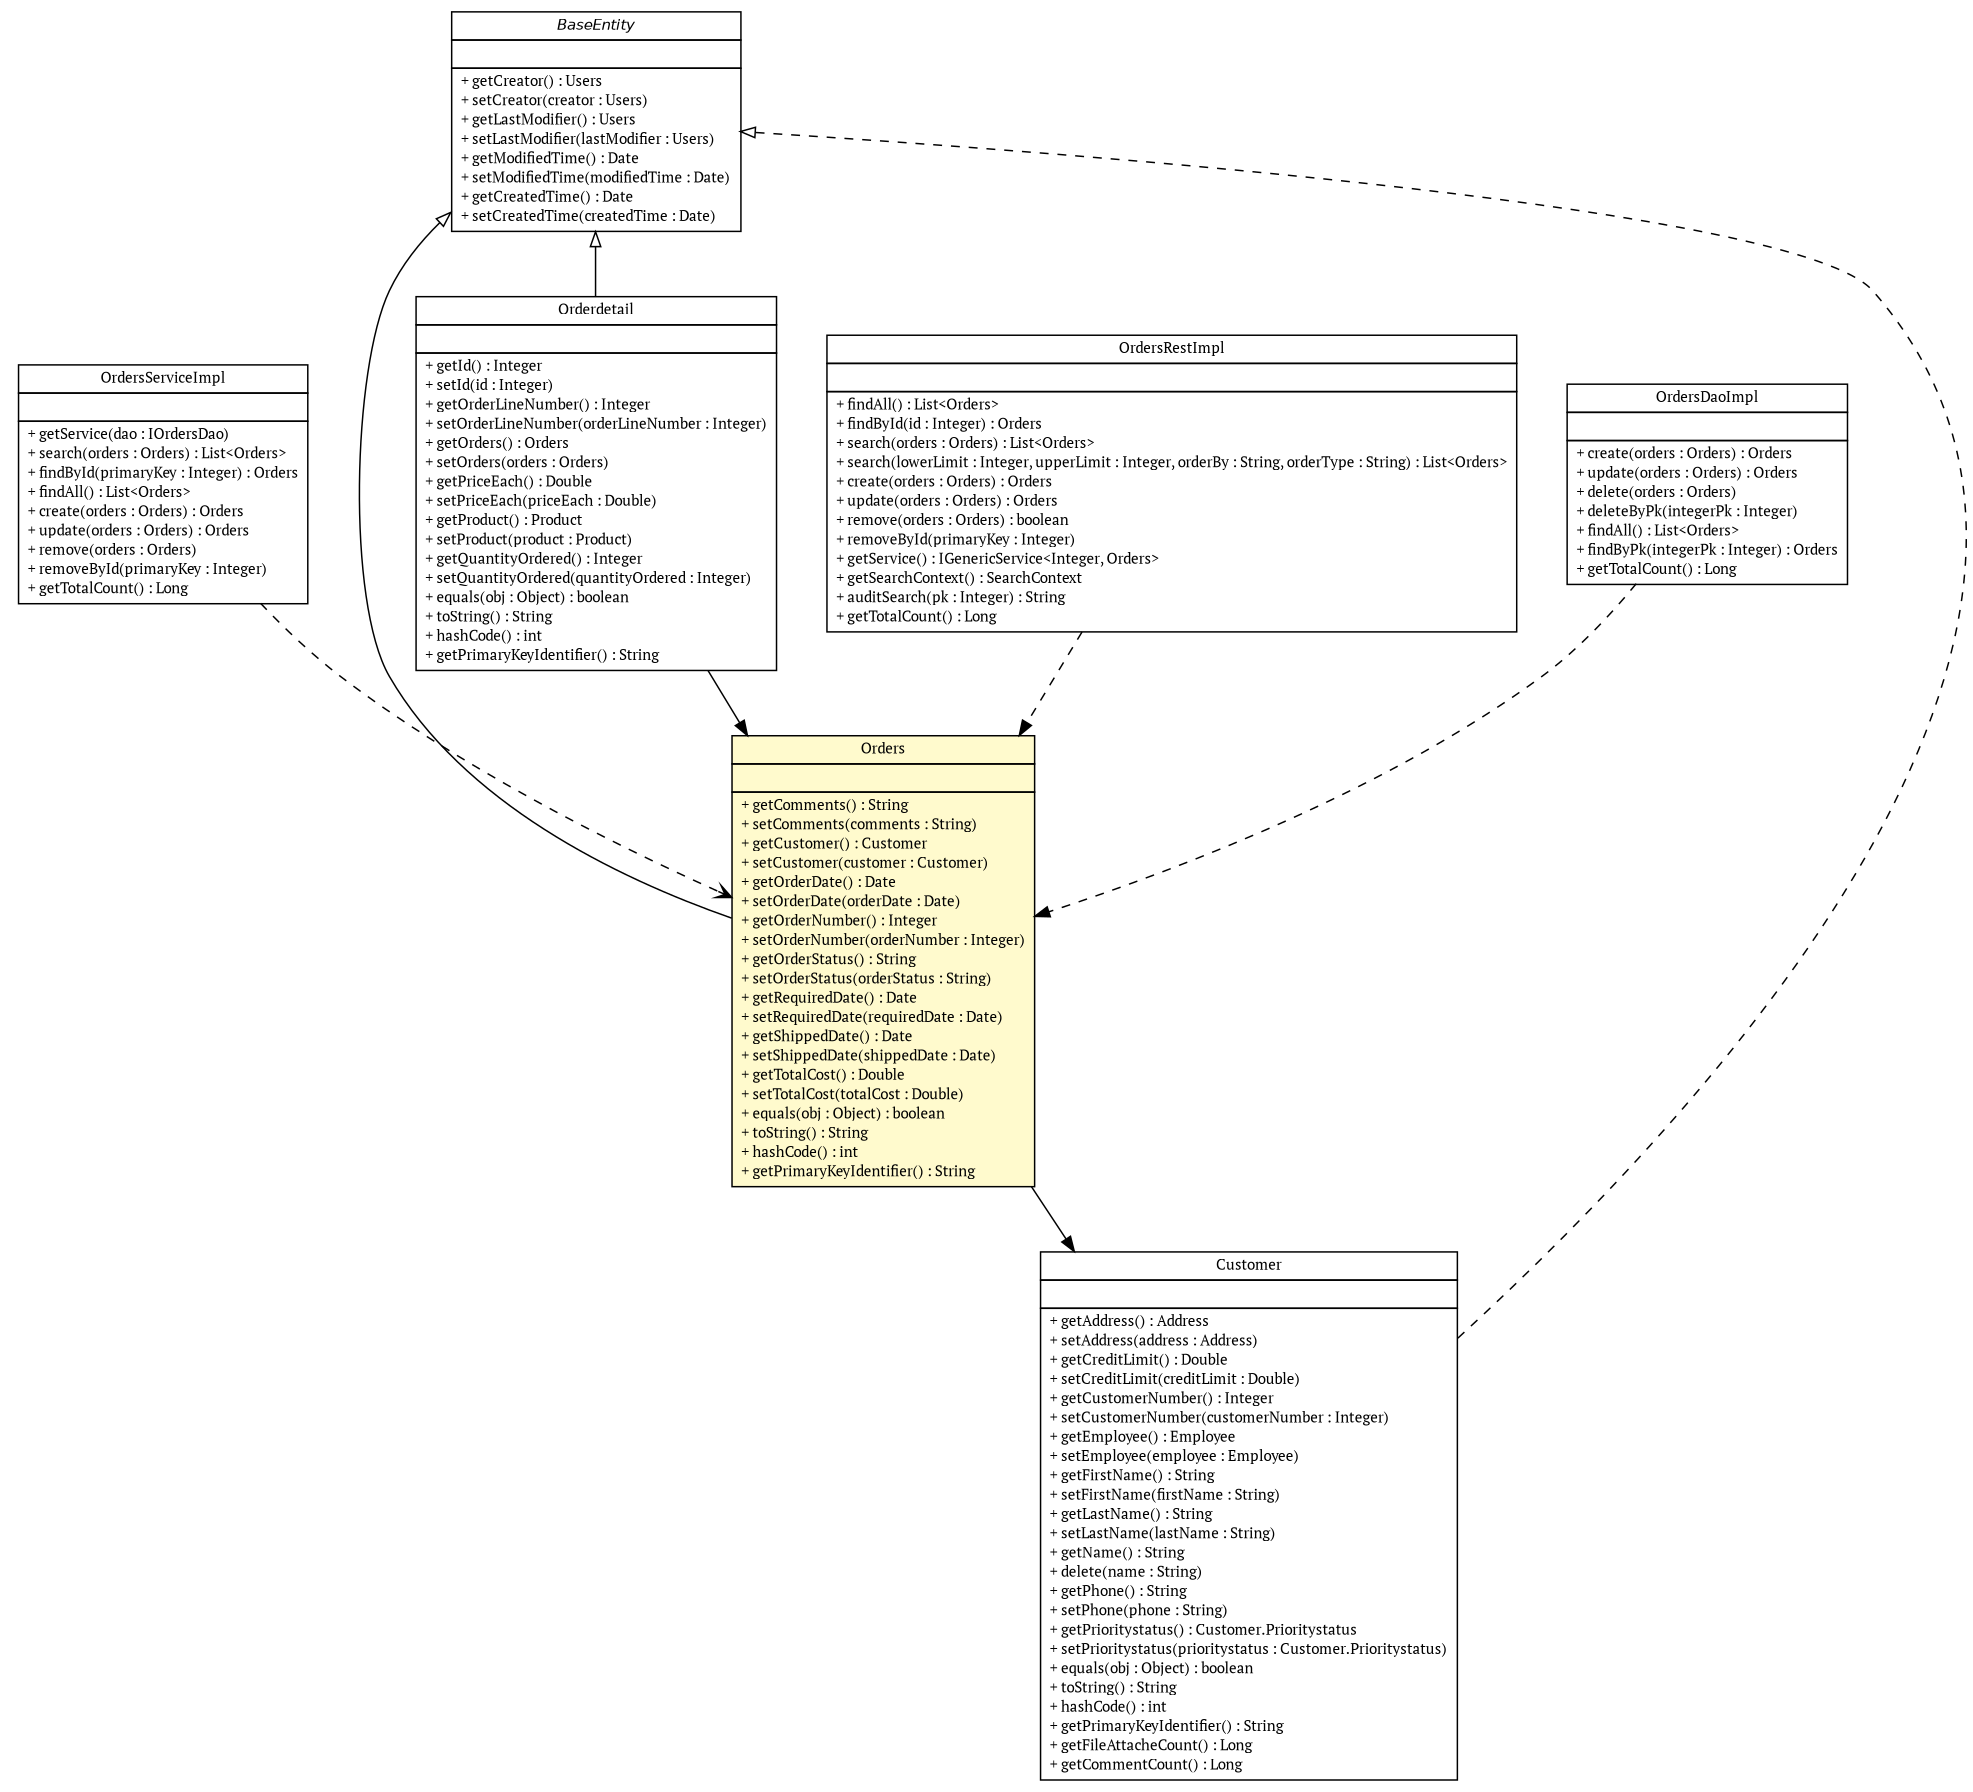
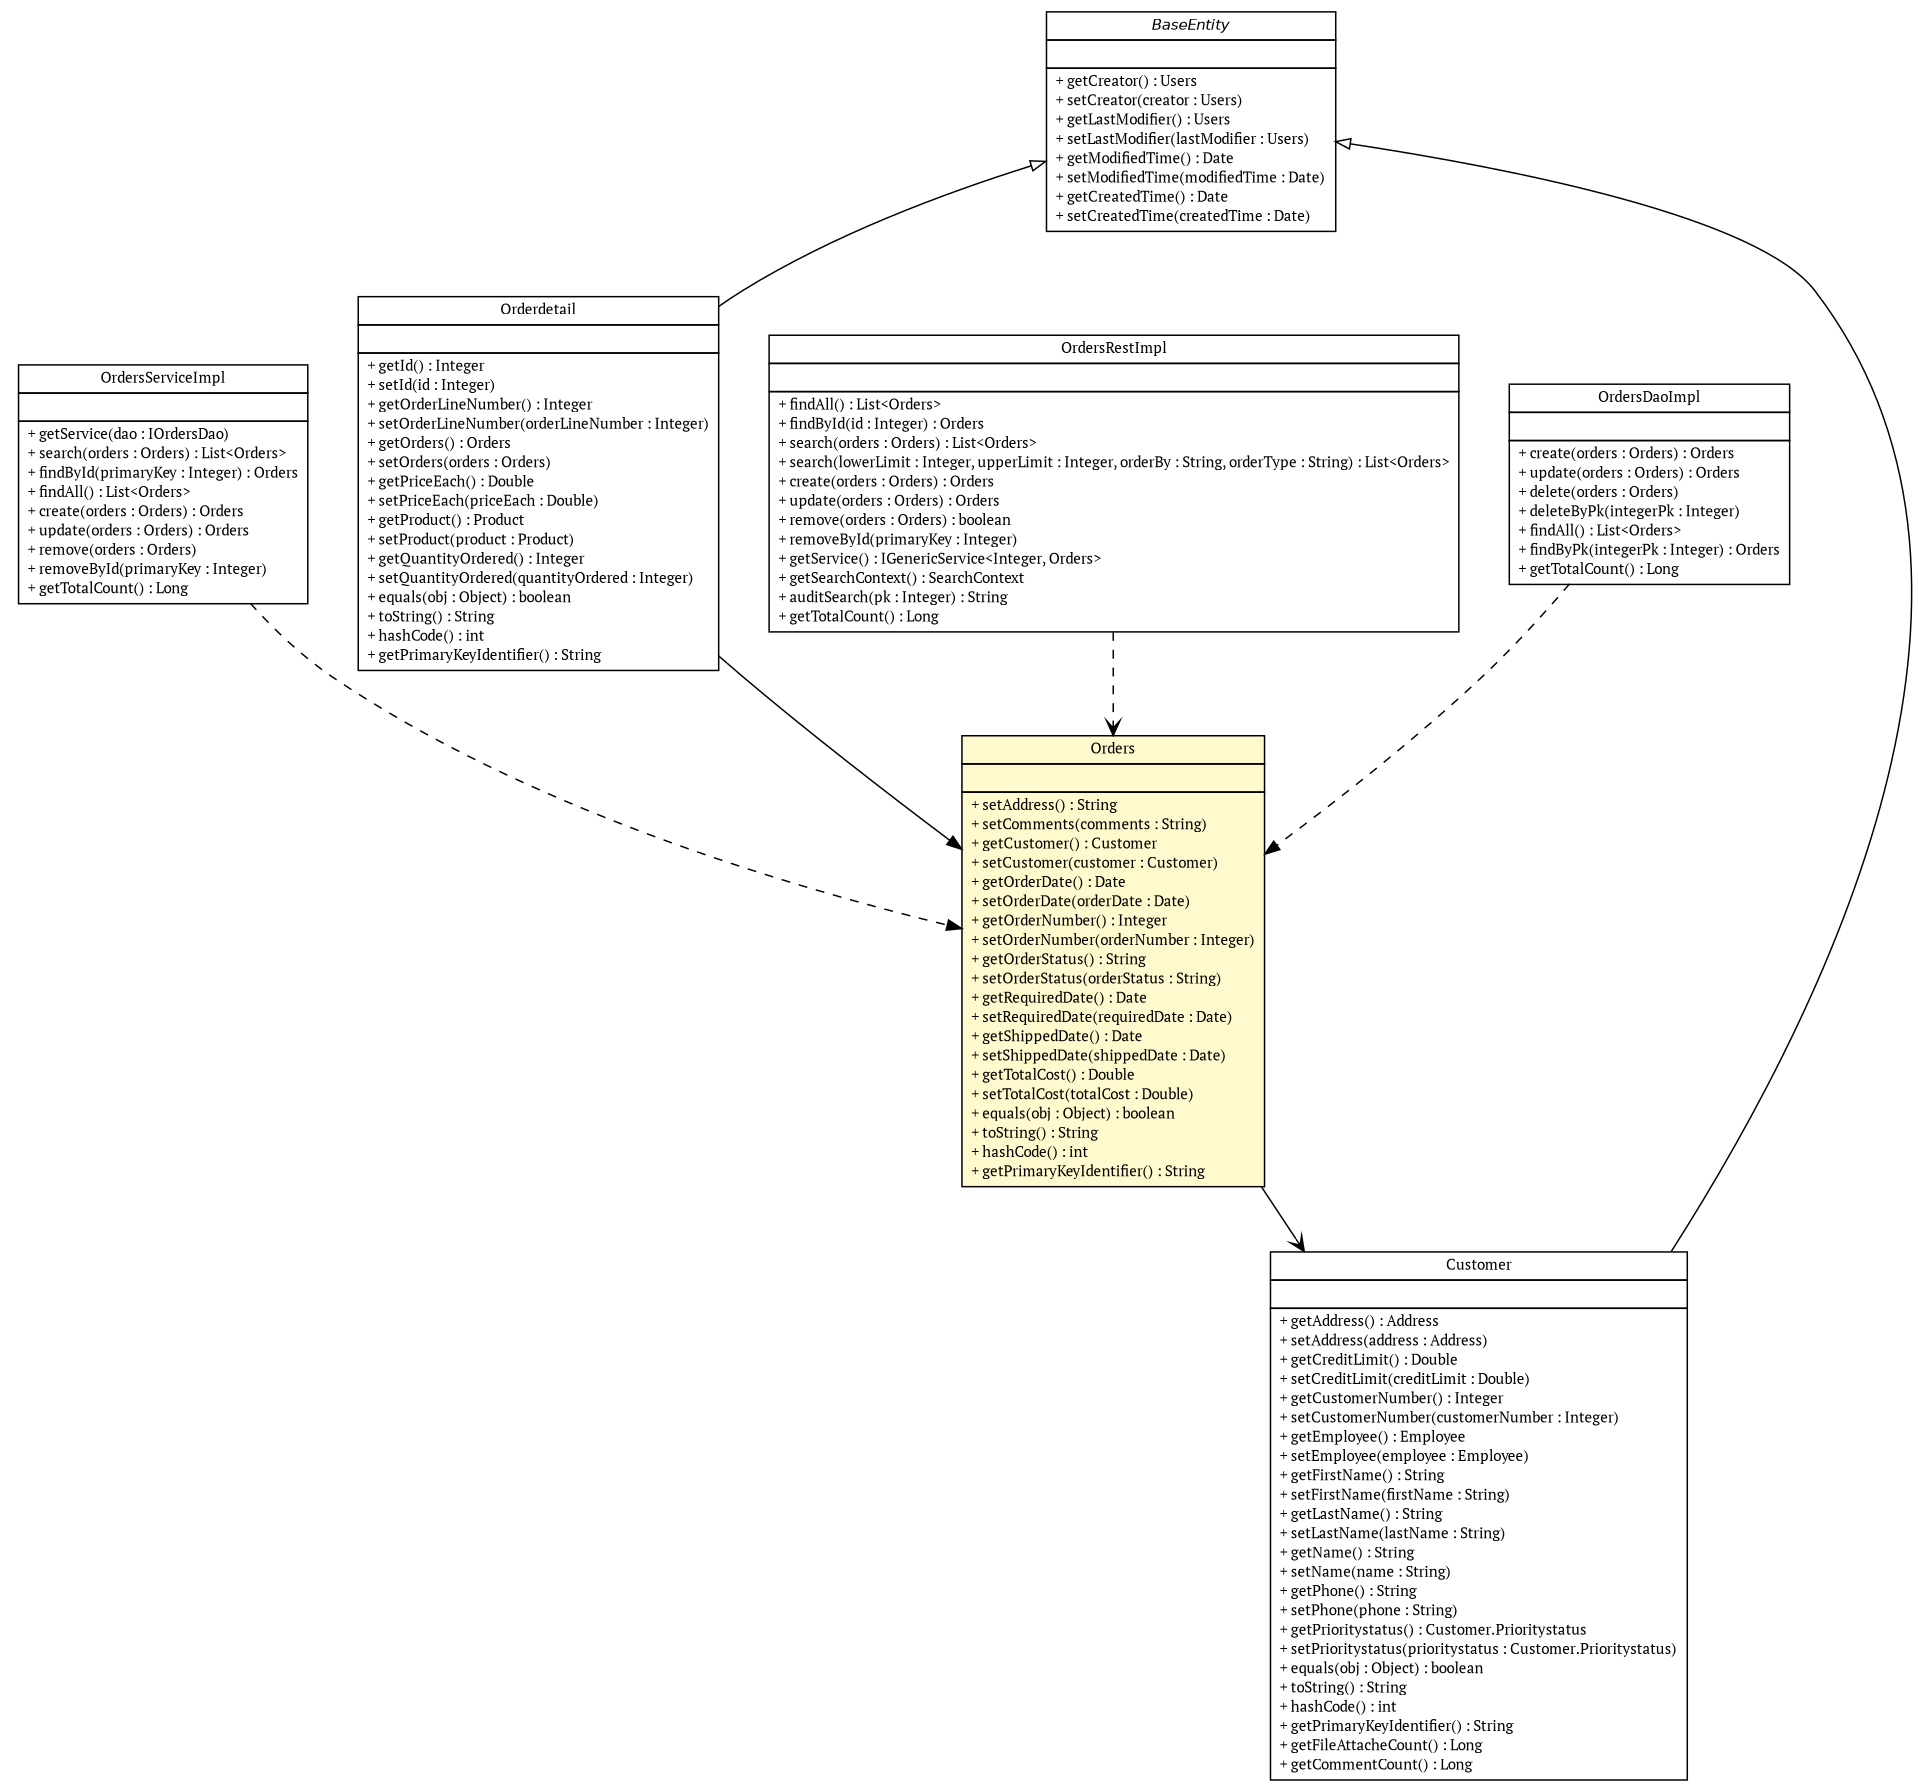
edge "Customer" -> "BaseEntity": style dashed -> solid
edge "Orders" -> "BaseEntity": removed
edge "OrdersRestImpl" -> "Orders": arrowhead normal -> open
edge "OrdersServiceImpl" -> "Orders": arrowhead open -> normal
node "Orders": text "+ getComments() : String" -> "+ setAddress() : String"
edge "Orders" -> "Customer": arrowhead normal -> open
node "Customer": text "+ delete(name : String)" -> "+ setName(name : String)"
